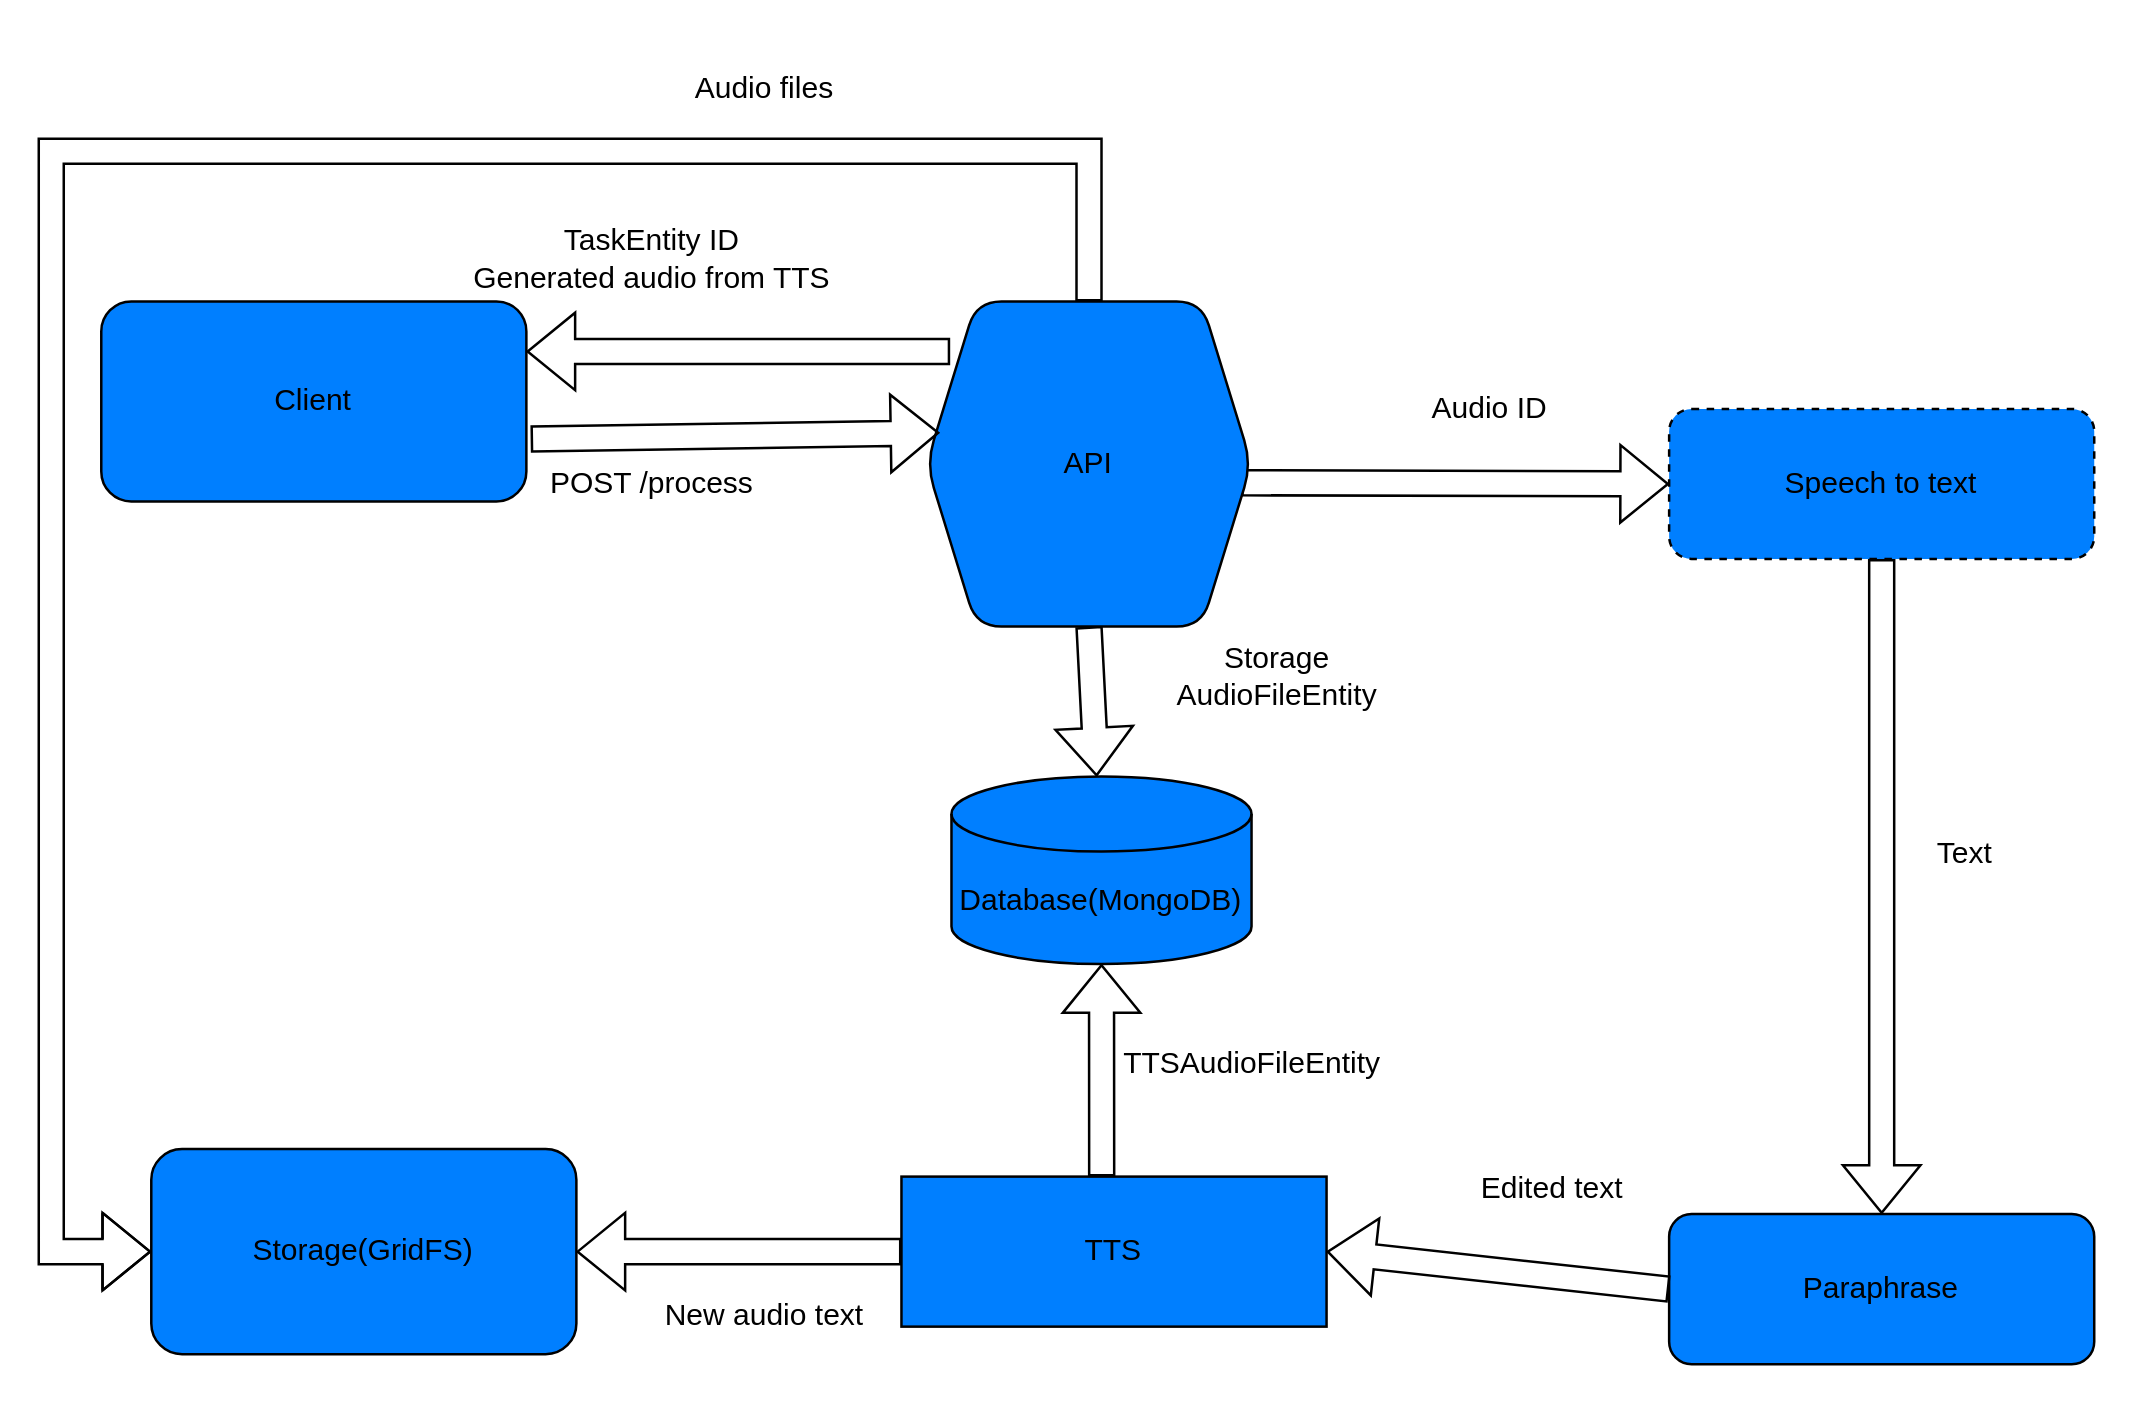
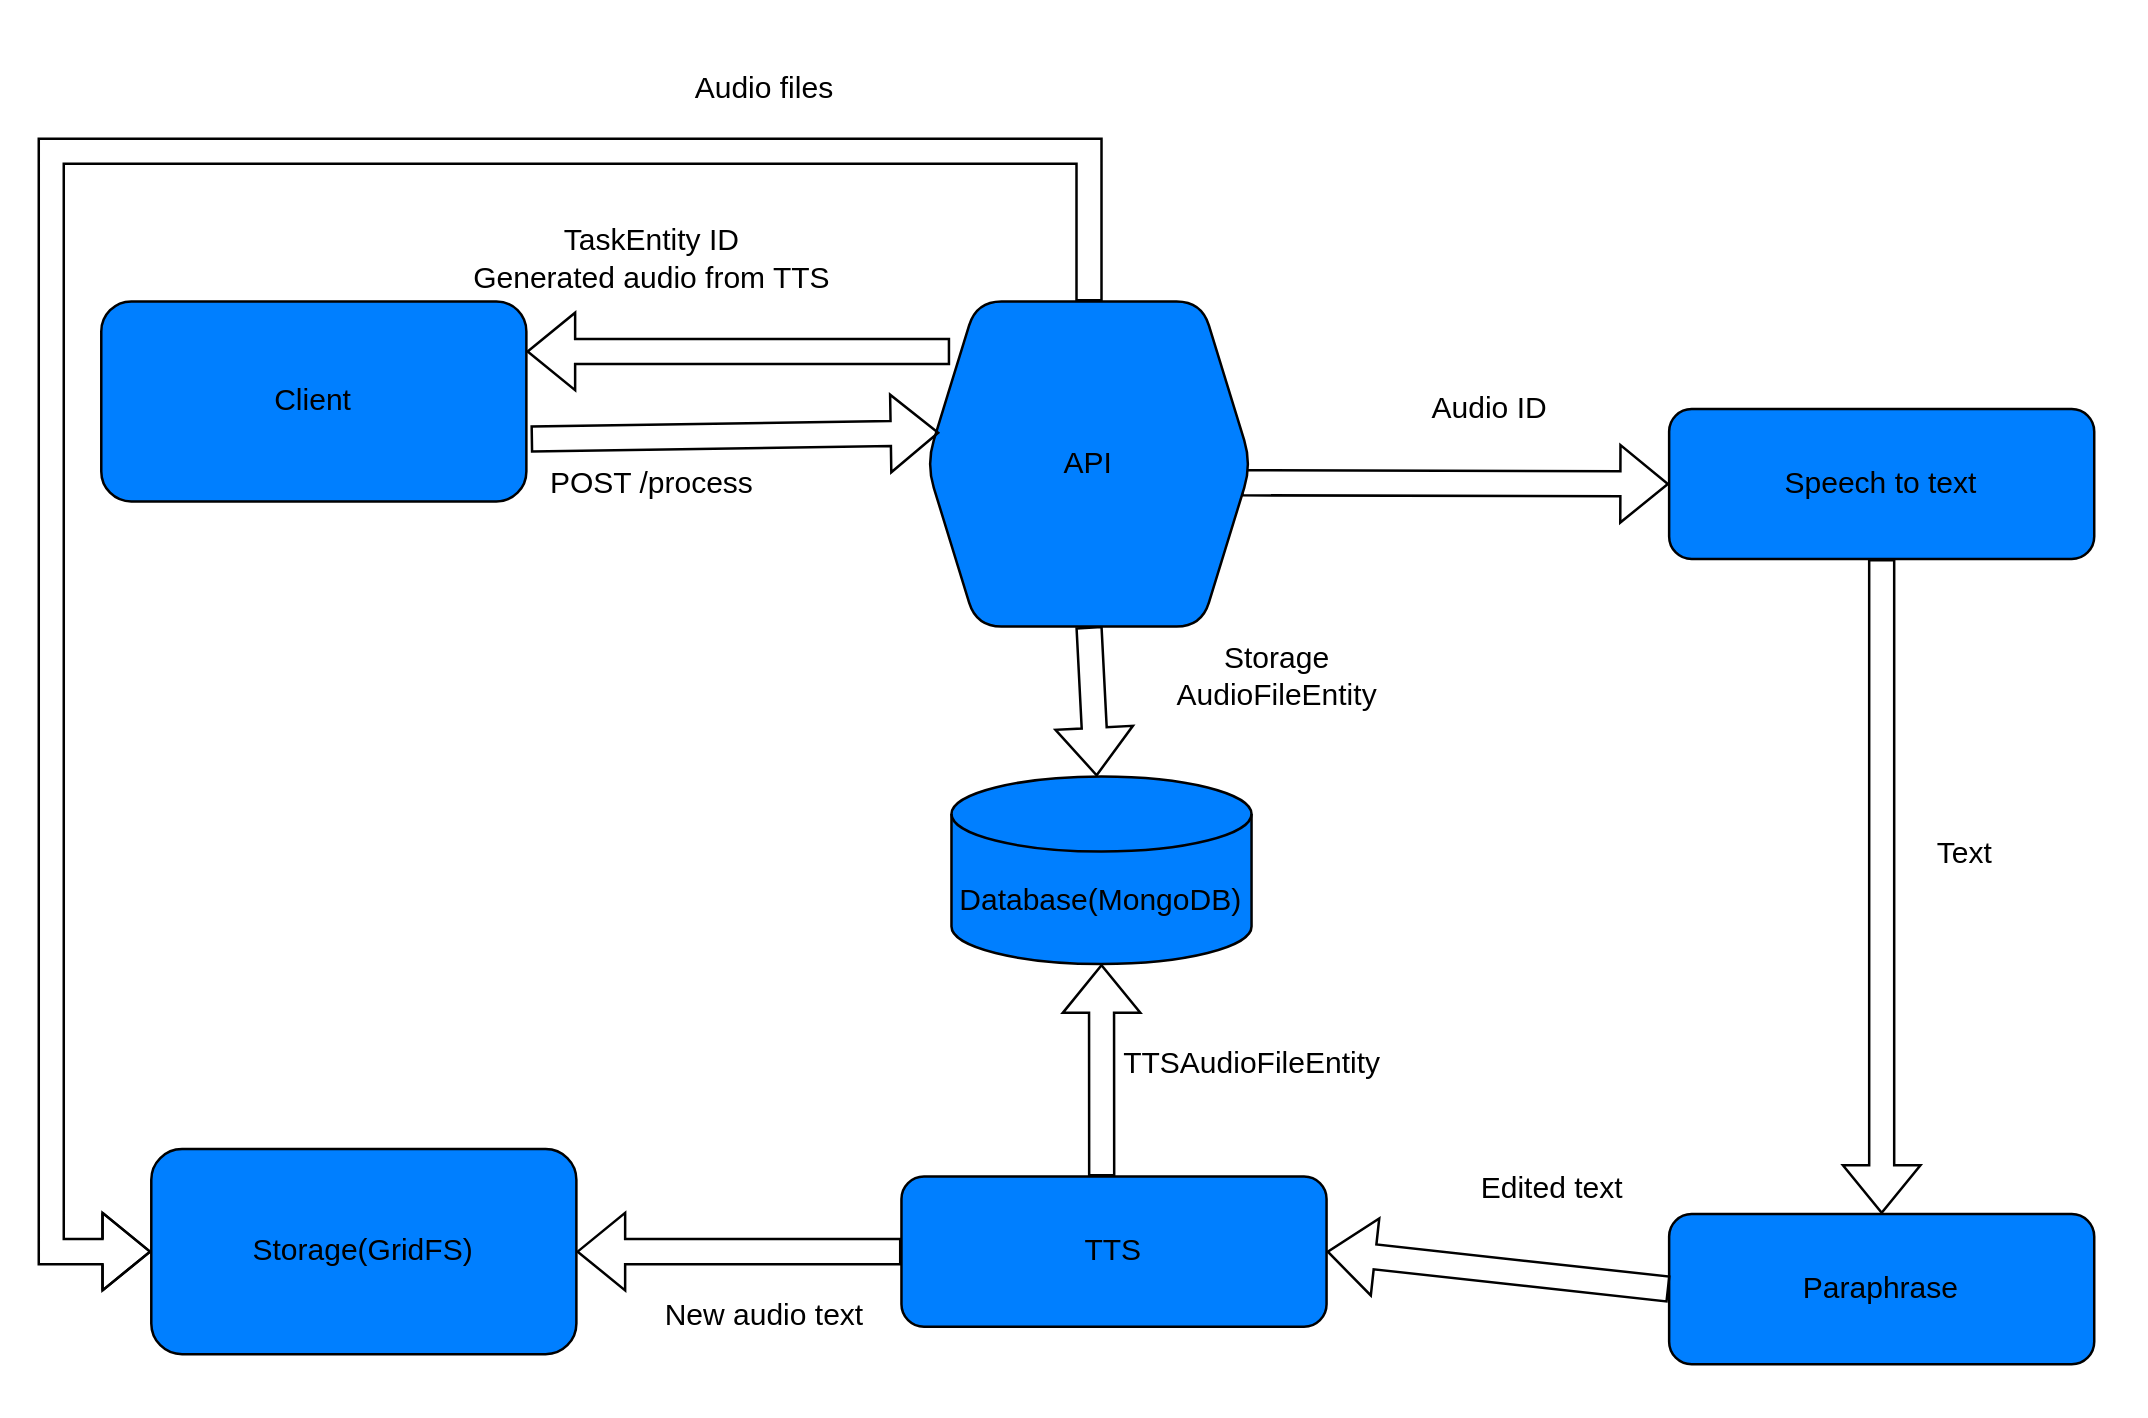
node "Speech to text": style dashed -> solid
node "TTS": shape rectangle -> rounded rectangle
